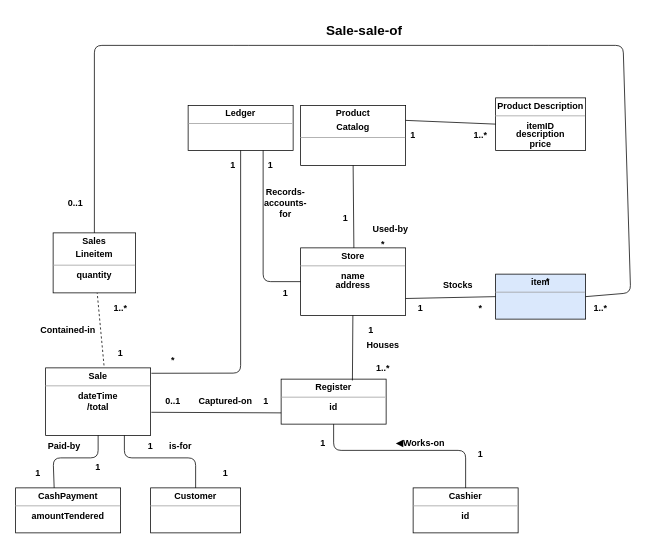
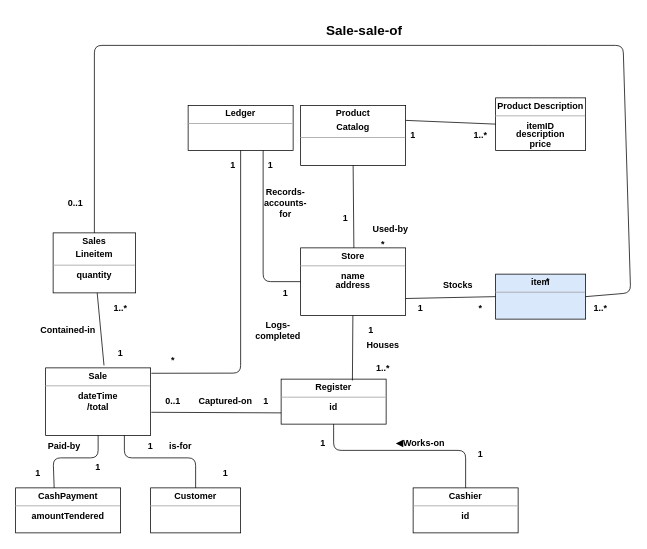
edge "Sales Lineitem quantity" -- "Sale dateTime /total": style dashed -> solid
node "Logs- completed": added
